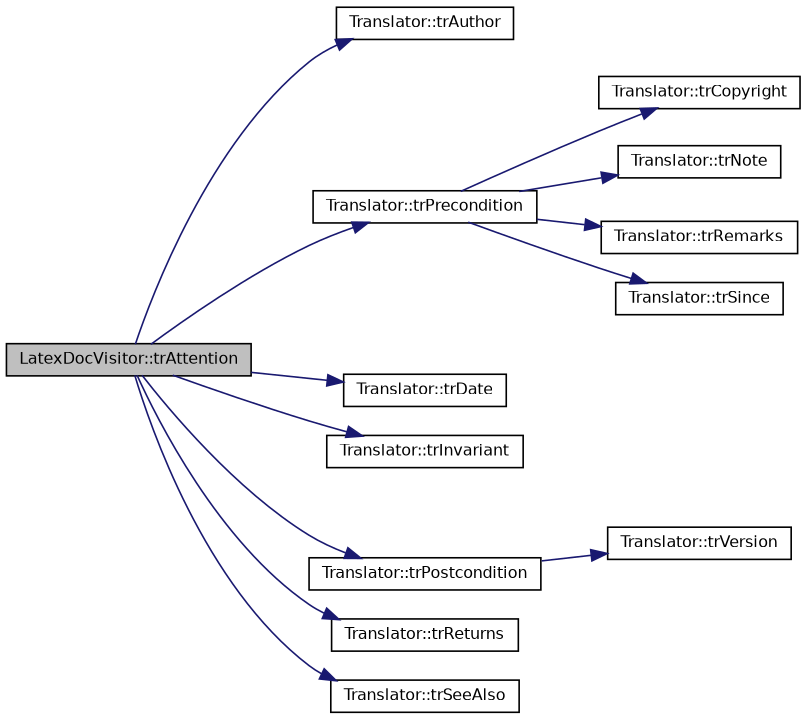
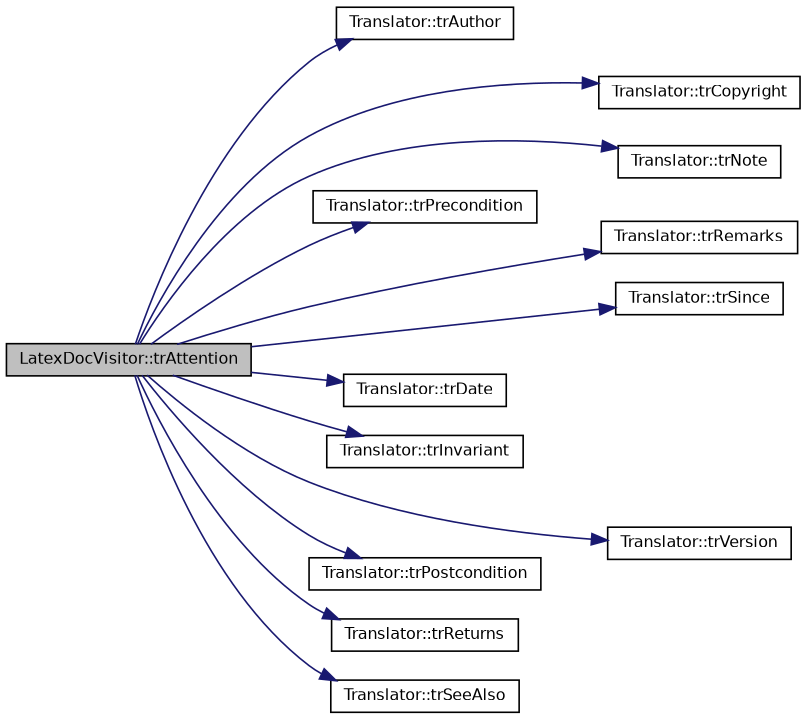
edge "Translator::trPrecondition" -> "Translator::trCopyright": now "LatexDocVisitor::trAttention" -> "Translator::trCopyright"
edge "Translator::trPrecondition" -> "Translator::trNote": now "LatexDocVisitor::trAttention" -> "Translator::trNote"
edge "Translator::trPrecondition" -> "Translator::trRemarks": now "LatexDocVisitor::trAttention" -> "Translator::trRemarks"
edge "Translator::trPrecondition" -> "Translator::trSince": now "LatexDocVisitor::trAttention" -> "Translator::trSince"
edge "Translator::trPostcondition" -> "Translator::trVersion": now "LatexDocVisitor::trAttention" -> "Translator::trVersion"
